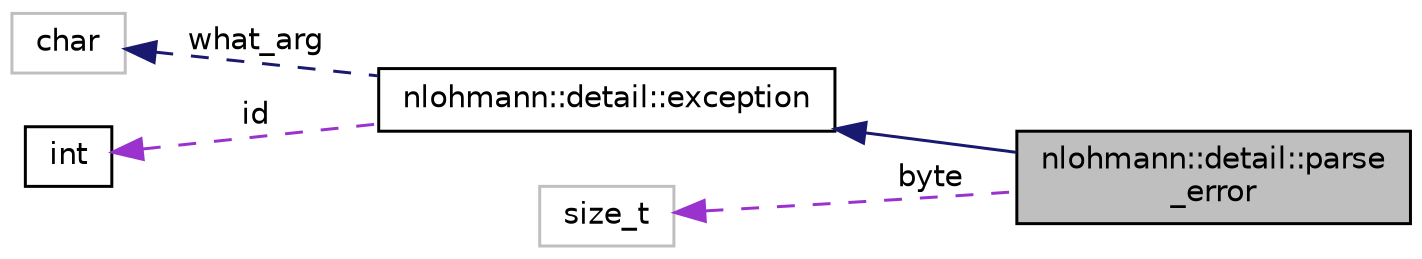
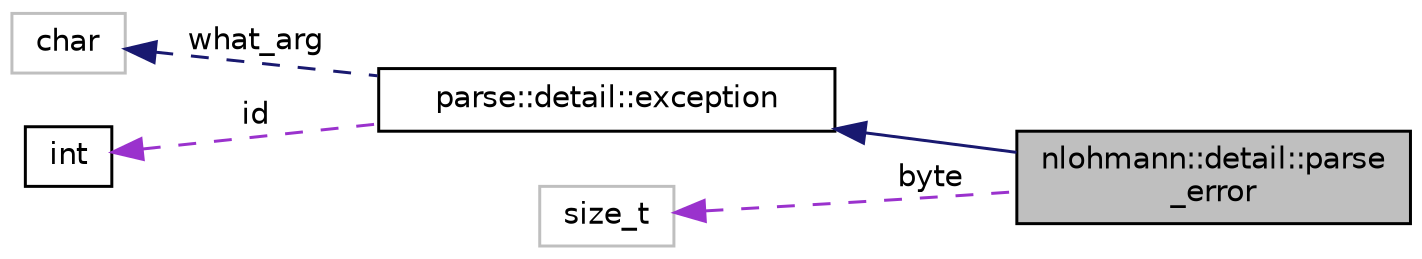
node "nlohmann::detail::exception": label "nlohmann::detail::exception" -> "parse::detail::exception"
